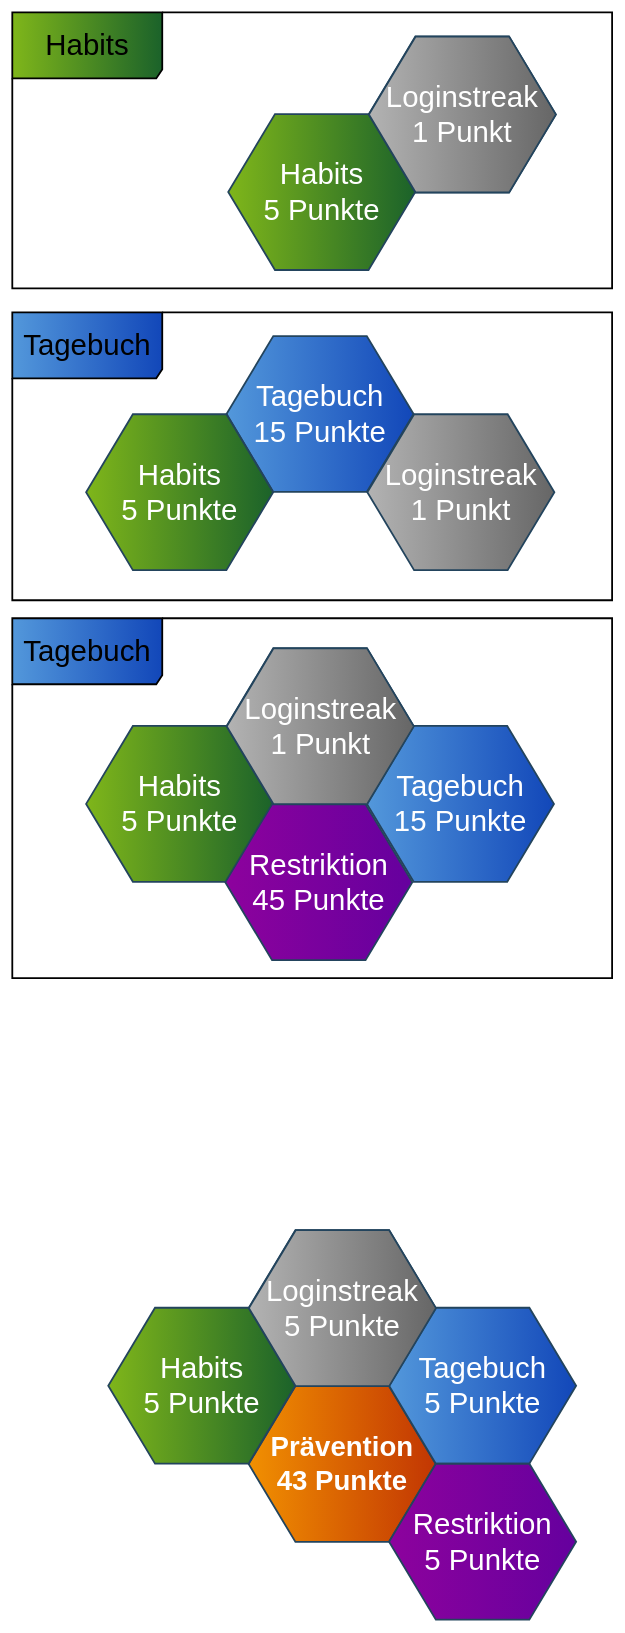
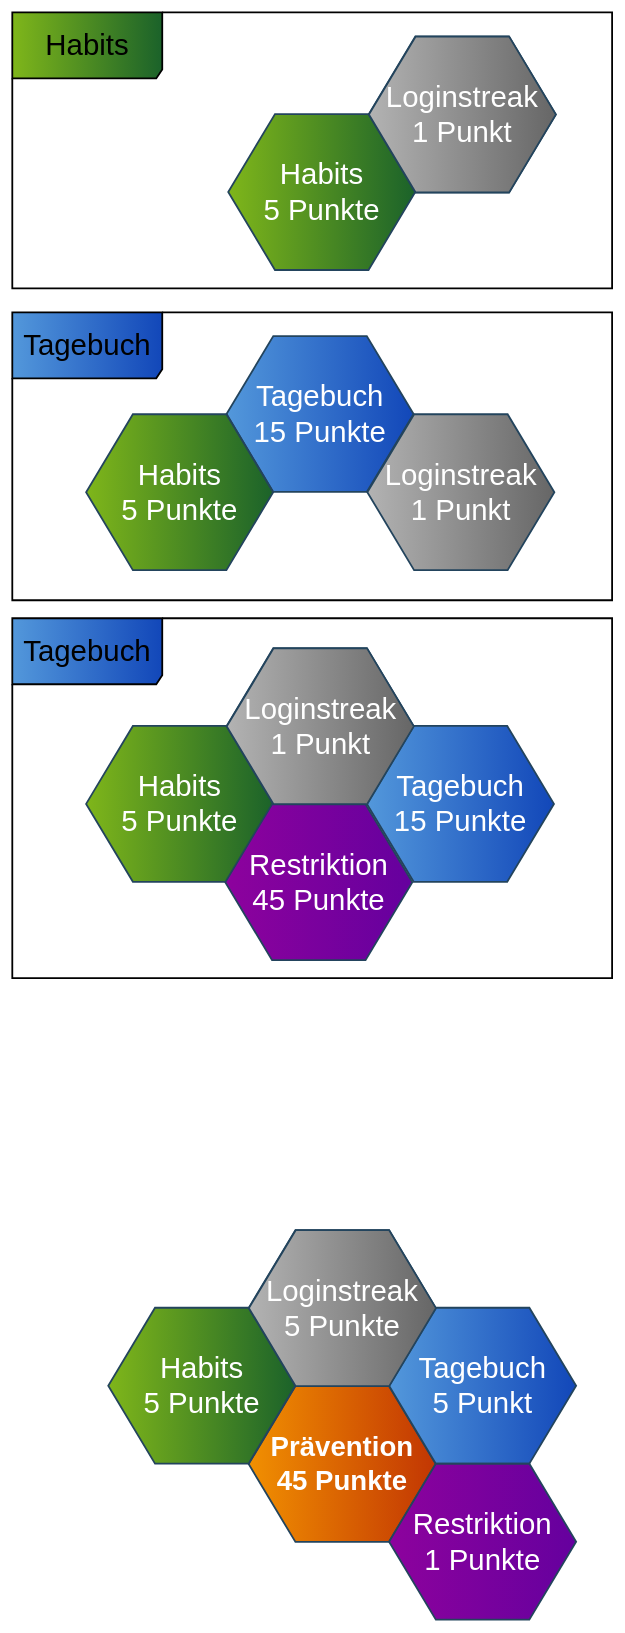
node "Tagebuch 5 Punkte": label "Tagebuch 5 Punkte" -> "Tagebuch 5 Punkt"
node "Prävention 43 Punkte": label "Prävention 43 Punkte" -> "Prävention 45 Punkte"
node "Restriktion 5 Punkte": label "Restriktion 5 Punkte" -> "Restriktion 1 Punkte"
